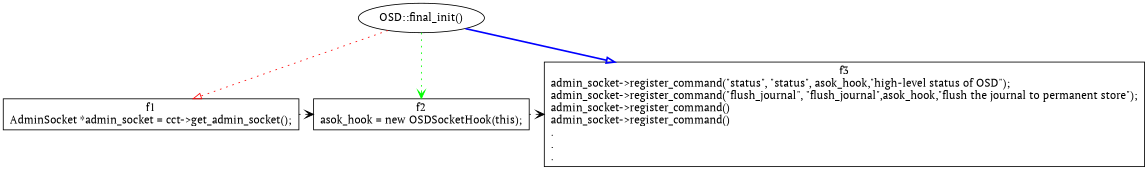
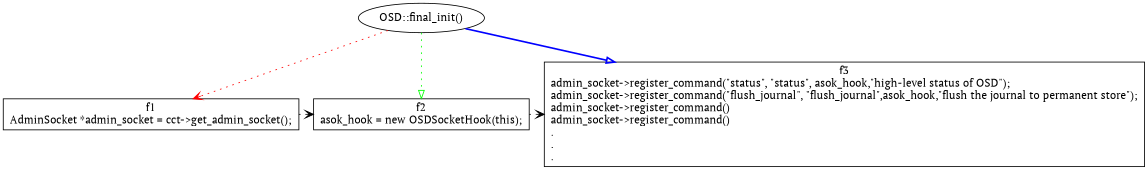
edge "OSD::final_init()" -> "f2 asok_hook = new OSDSocketHook(this);": arrowhead vee -> onormal
edge "OSD::final_init()" -> "f1 AdminSocket *admin_socket = cct->get_admin_socket();": arrowhead onormal -> vee
